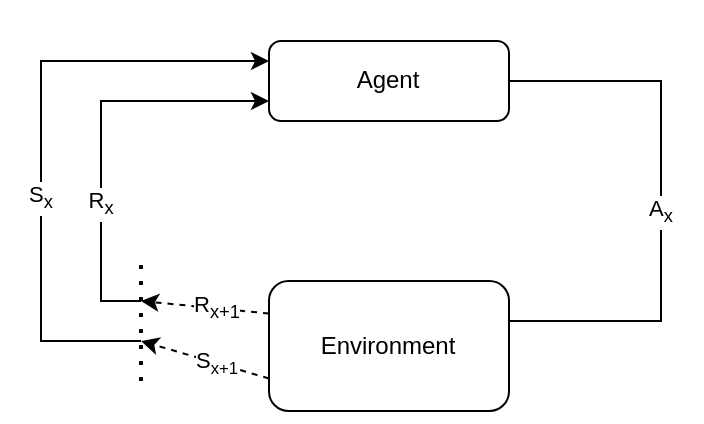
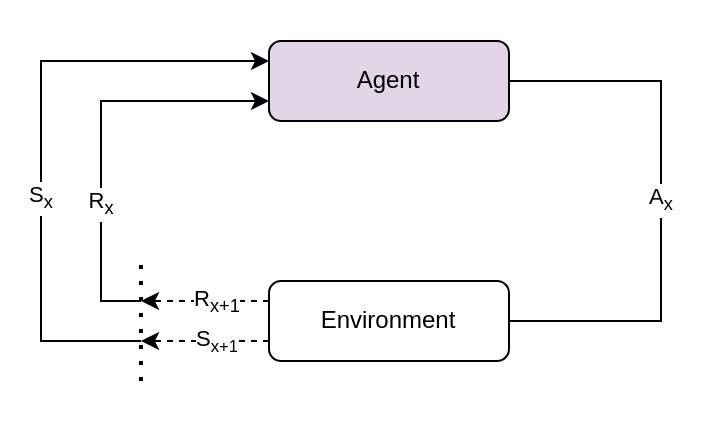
node "Agent": fillcolor #ffffff -> #e1d5e7
node "Environment": size 240x130 -> 240x80
